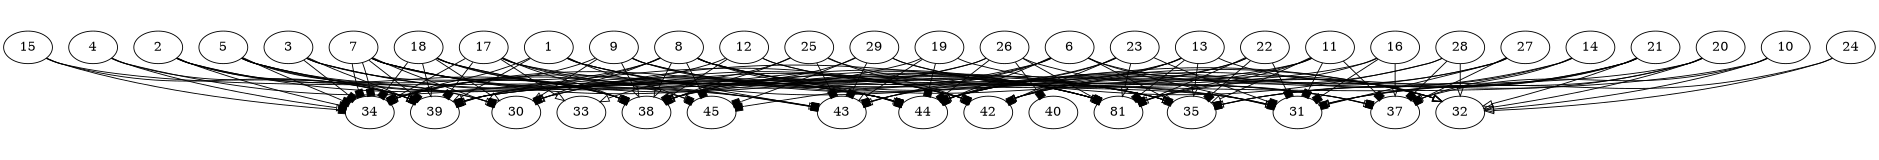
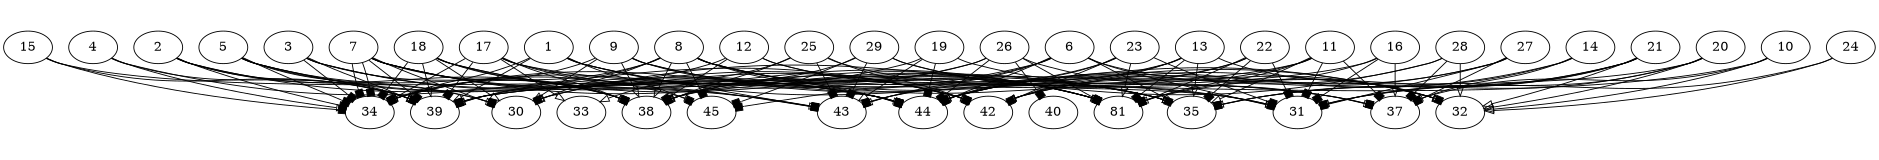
edge "8" -> "32": arrowhead onormal -> box
edge "21" -> "31": arrowhead onormal -> box
